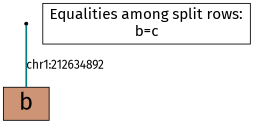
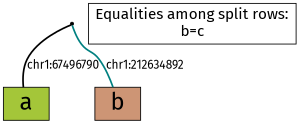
node "a": added
